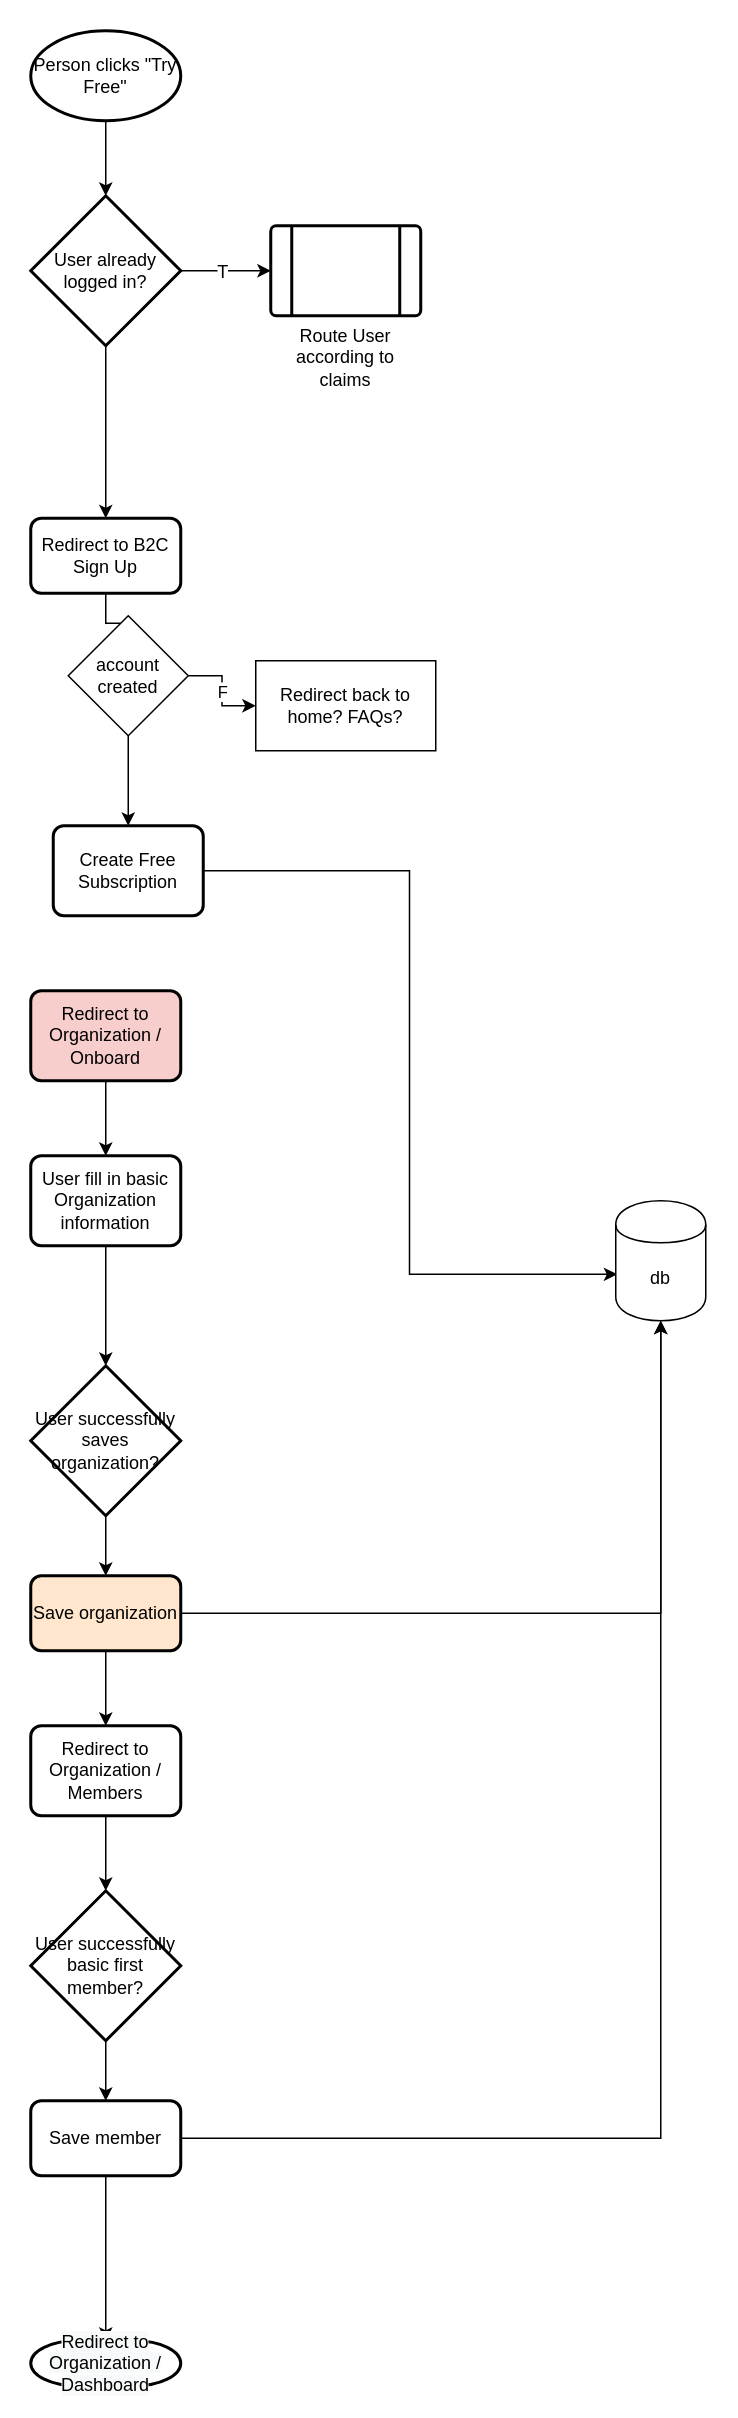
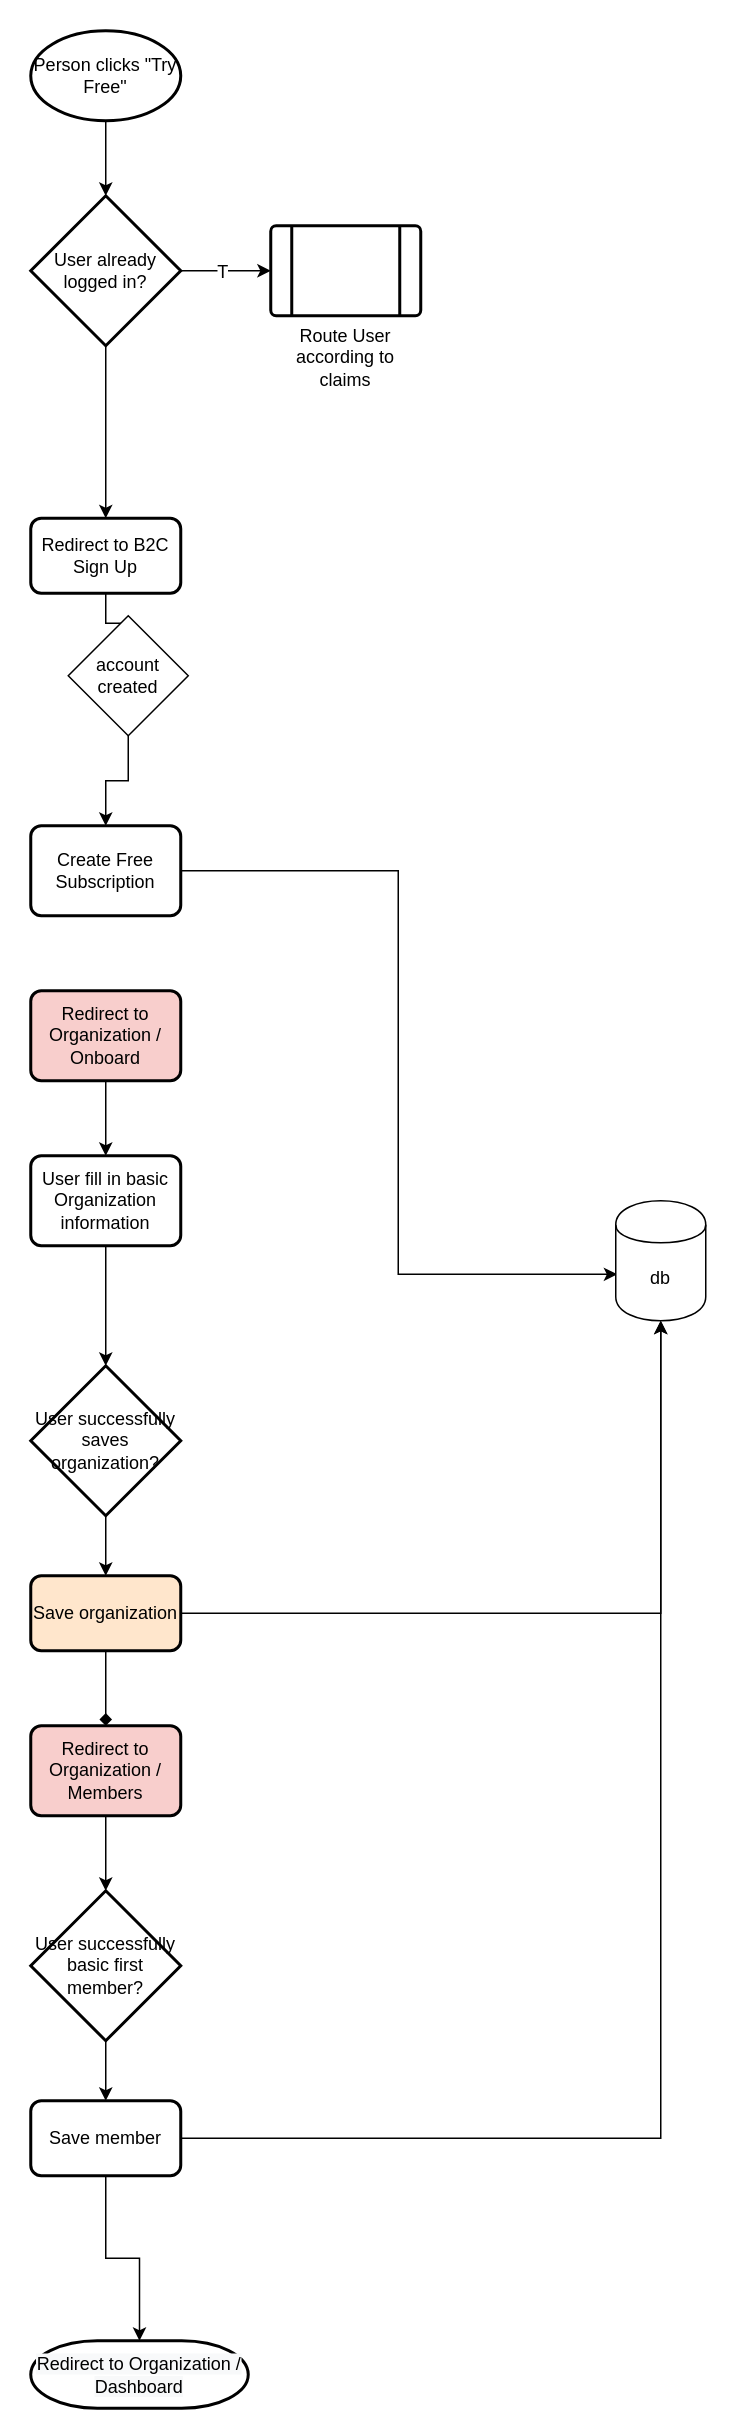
edge "account created" -> "Redirect back to home? FAQs?": removed, label "F"
node "Redirect back to home? FAQs?": removed
node "Create Free Subscription": moved (128, 871) -> (106, 871)
edge "Save organization" -> "Redirect to Organization / Members": arrowhead classic -> diamond
node "Redirect to Organization / Members": fillcolor #ffffff -> #f8cecc
node "Redirect to Organization / Dashboard": size 150x45 -> 218x68
